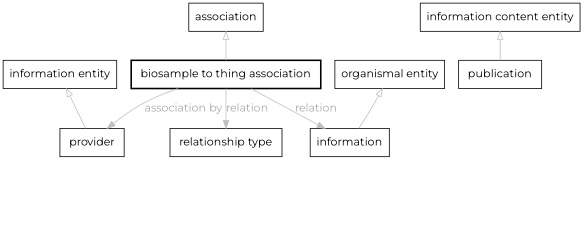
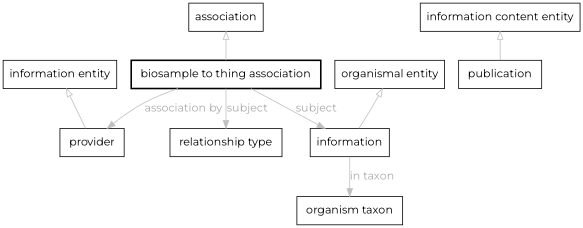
edge "biosample to thing association" -> "relationship type": label "relation" -> "subject"
edge "biosample to thing association" -> "information": label "relation" -> "subject"
node "organism taxon": added
